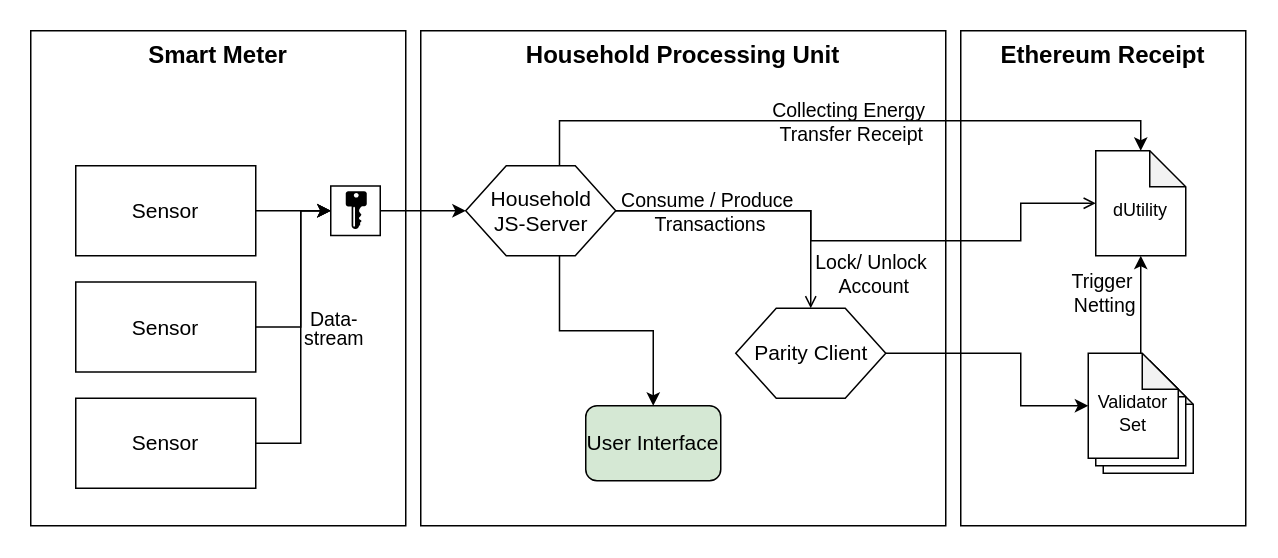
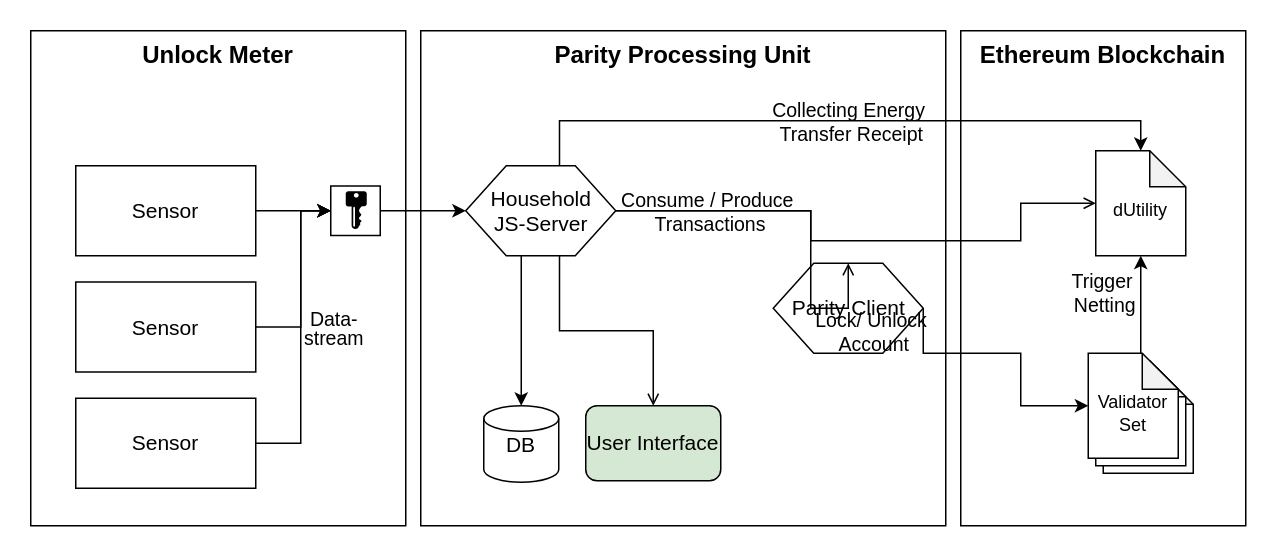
node "Smart Meter": label "Smart Meter" -> "Unlock Meter"
node "Household Processing Unit": label "Household Processing Unit" -> "Parity Processing Unit"
node "Ethereum Receipt": label "Ethereum Receipt" -> "Ethereum Blockchain"
edge "HouseholdJS-Server" -> "DB": added
node "Parity Client": moved (811, 353) -> (848, 308)
edge "HouseholdJS-Server" -> "User Interface": arrowhead classic -> open
node "DB": added
